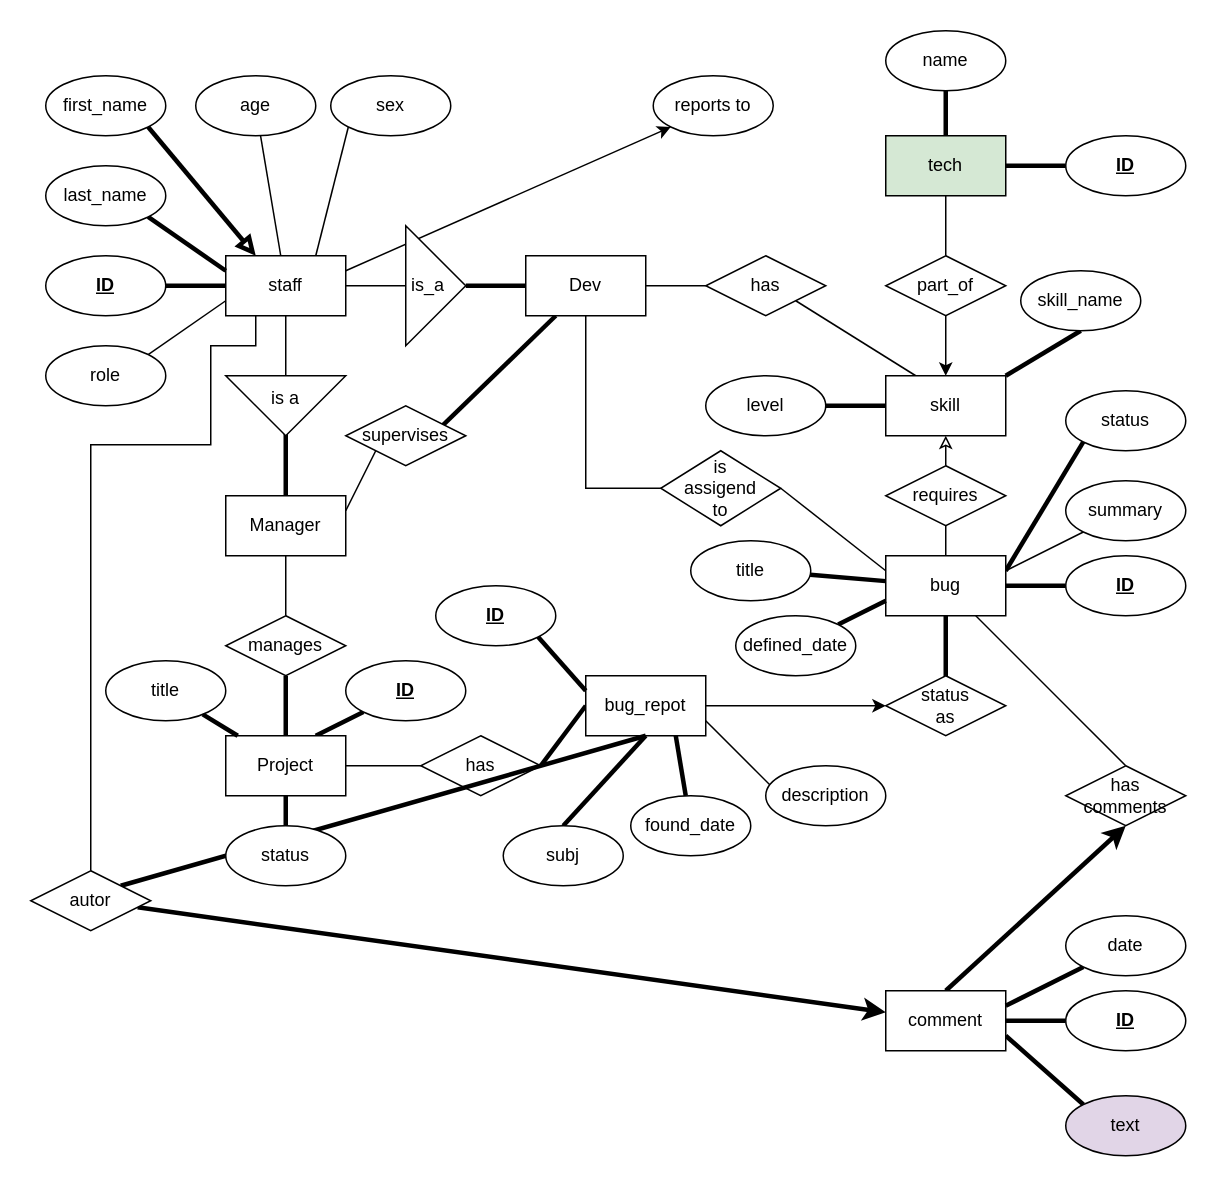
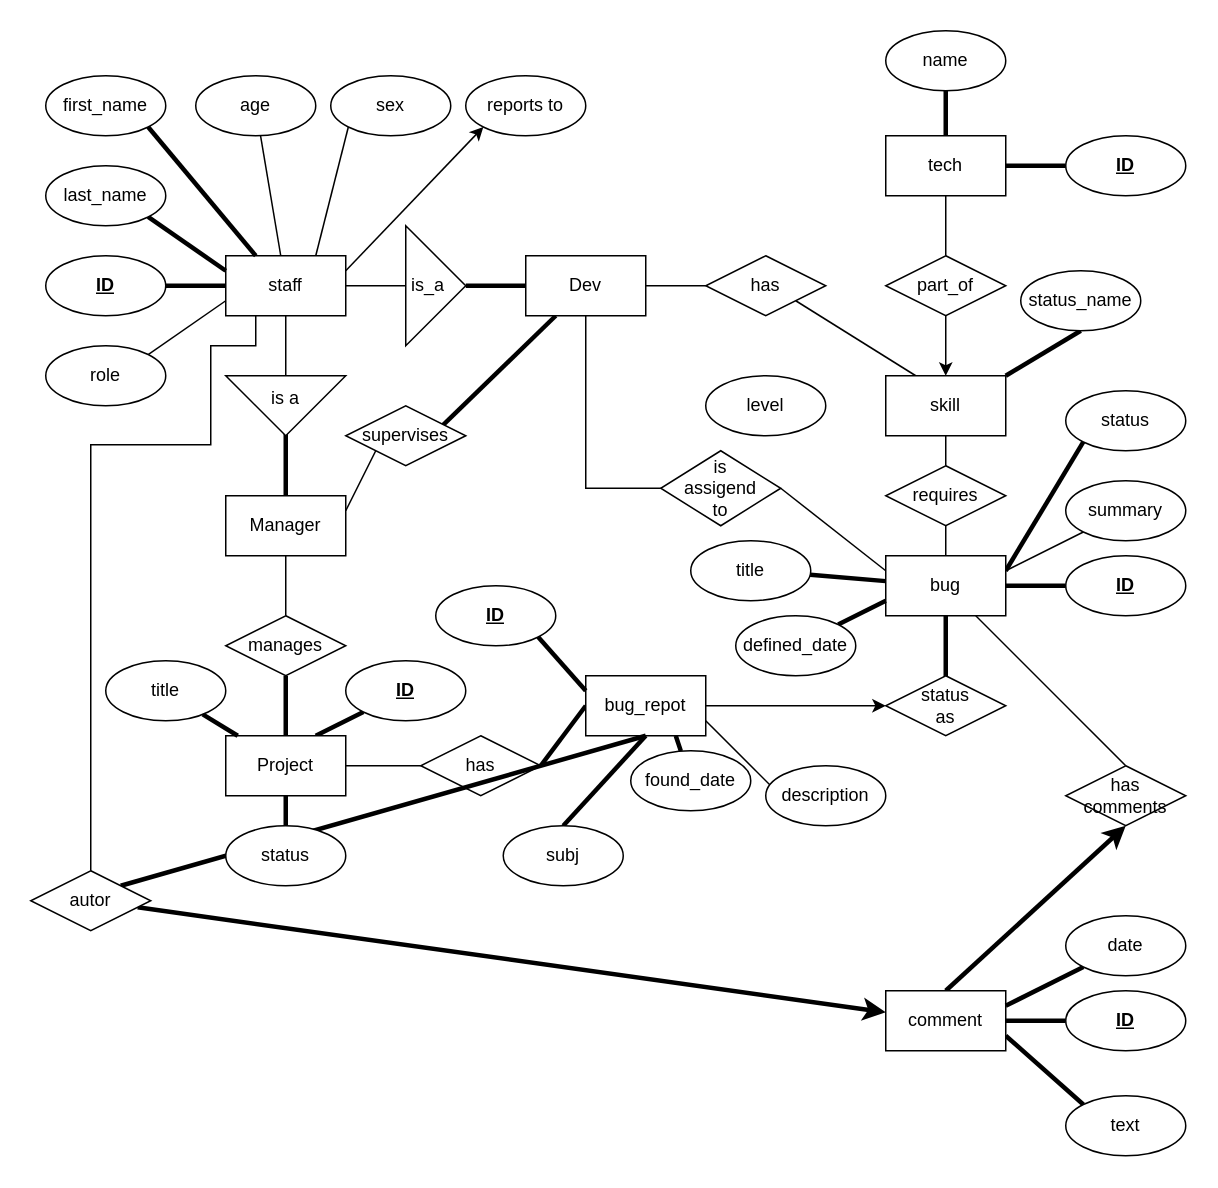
node "reports to": moved (713, 106) -> (526, 106)
node "tech": fillcolor #d5e8d4 -> #ffffff
edge "first_name" -> "staff": arrowhead block -> none
node "skill_name": label "skill_name" -> "status_name"
edge "level" -- "skill": removed
edge "requires" -> "skill": arrowhead classic -> none
node "found_date": moved (691, 826) -> (691, 781)
node "text": fillcolor #e1d5e7 -> #ffffff
